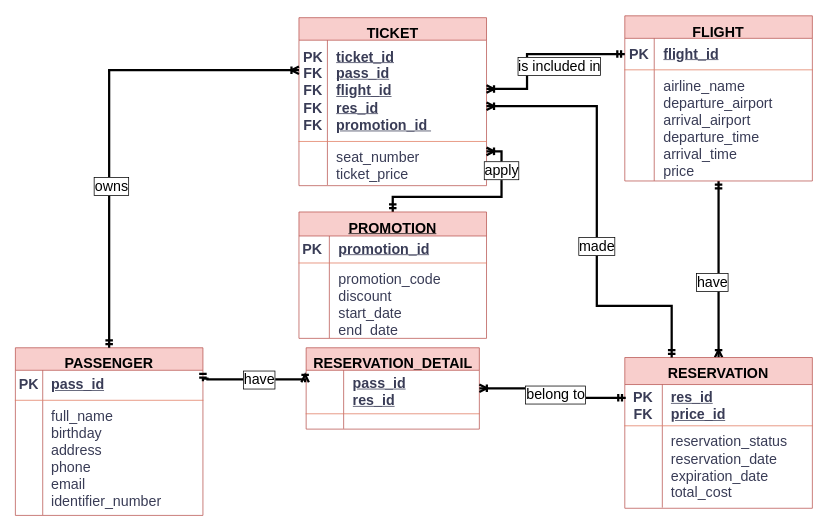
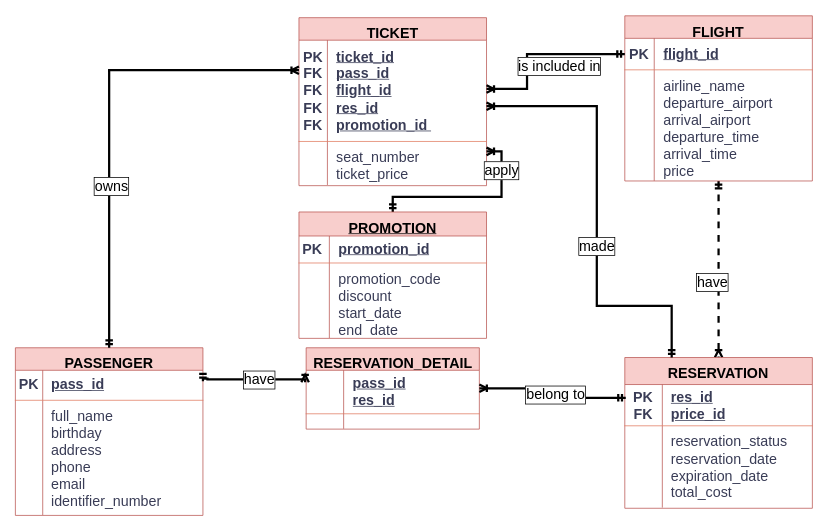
edge "FLIGHT" -- "RESERVATION": style solid -> dashed
